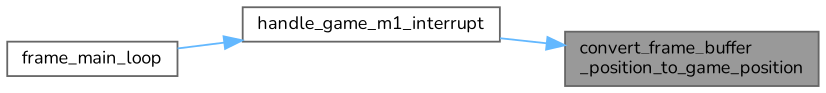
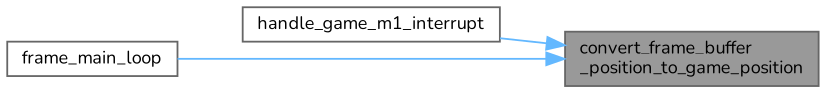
edge "frame_main_loop" -> "handle_game_m1_interrupt": now "frame_main_loop" -> "convert_frame_buffer _position_to_game_position"
